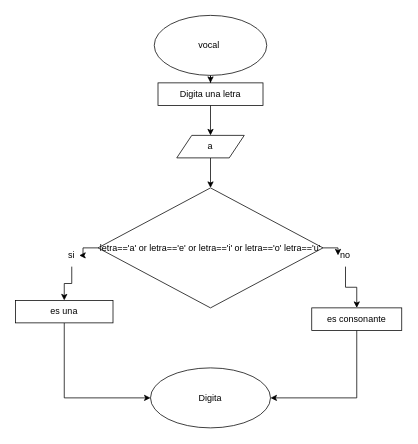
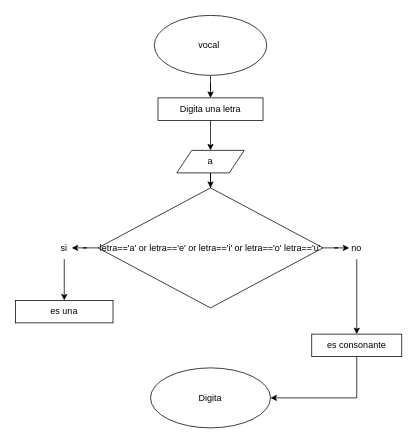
node "Digita una letra": moved (210, 94) -> (210, 109)
node "a": moved (210, 147) -> (210, 162)
node "si": moved (72, 255) -> (64, 248)
node "no": moved (345, 255) -> (357, 248)
node "es consonante": moved (357, 319) -> (357, 345)
edge "es una" -> "Digita": removed
